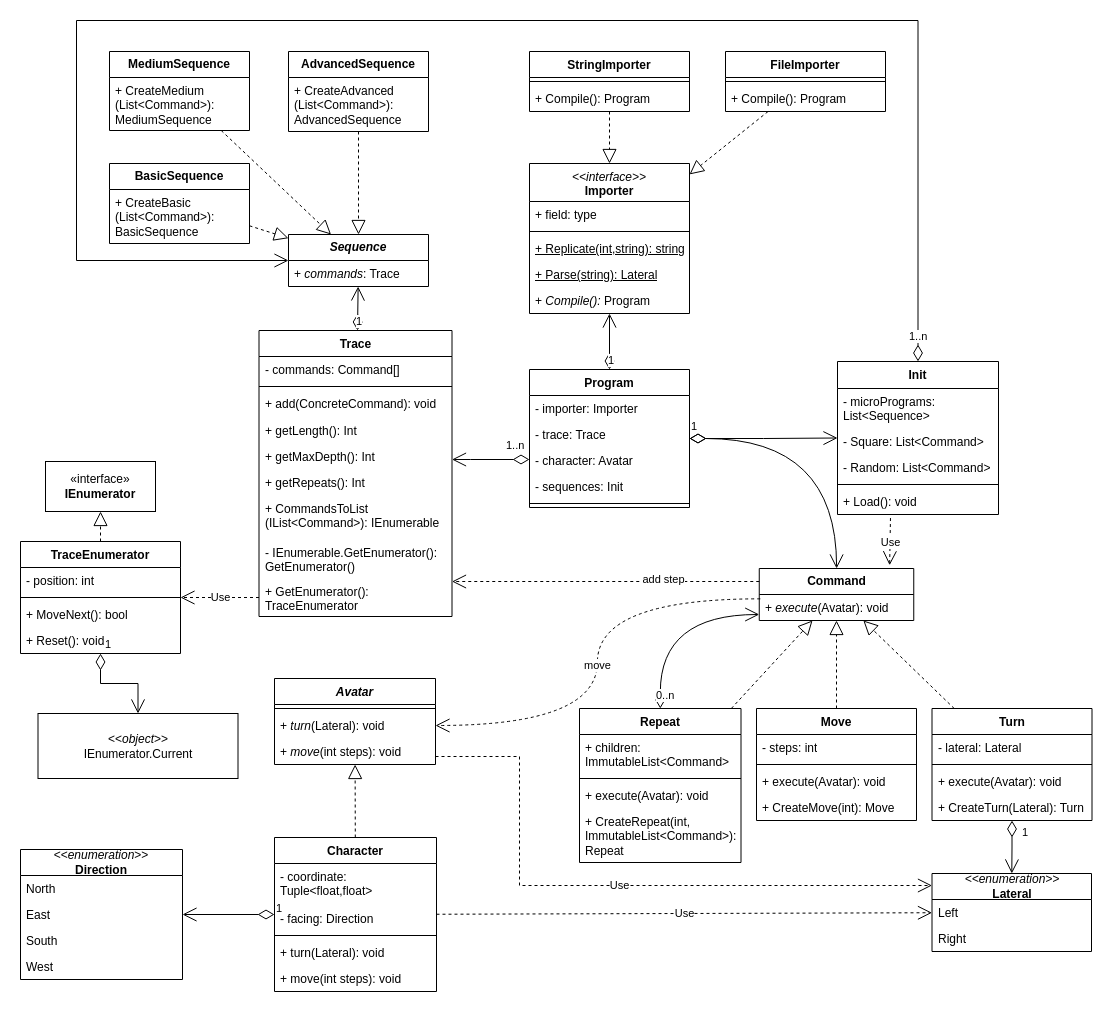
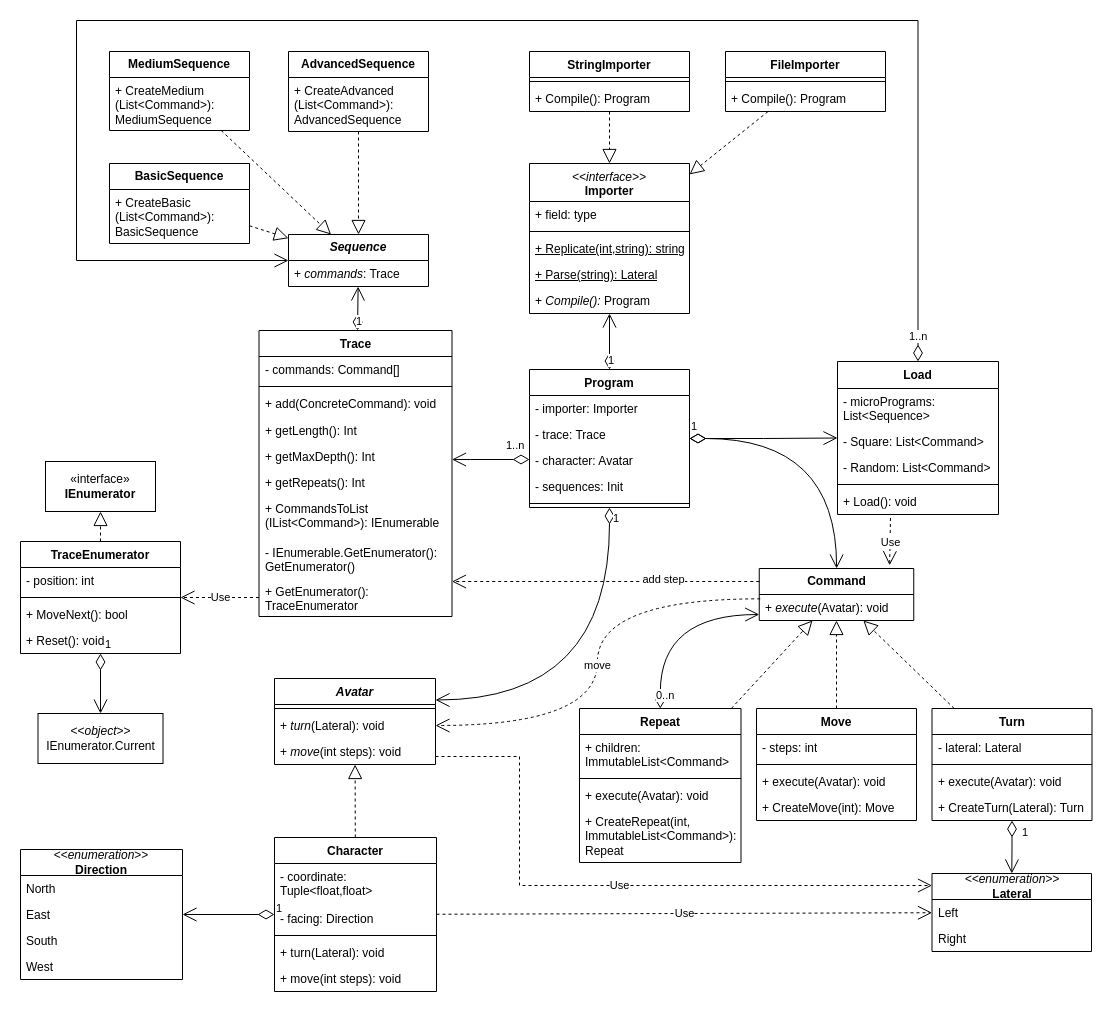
node "Init": label "Init" -> "Load"
edge "Program" -- "Avatar": added, label "1"
node "<<object>> IEnumerator.Current": size 200x65 -> 125x50
